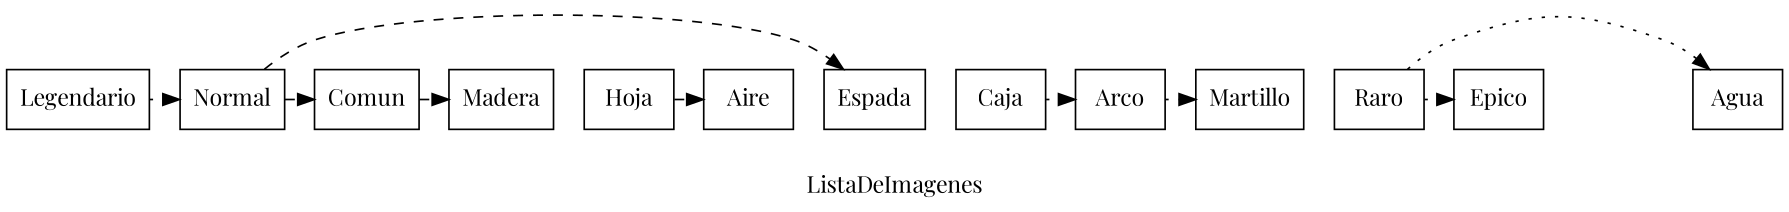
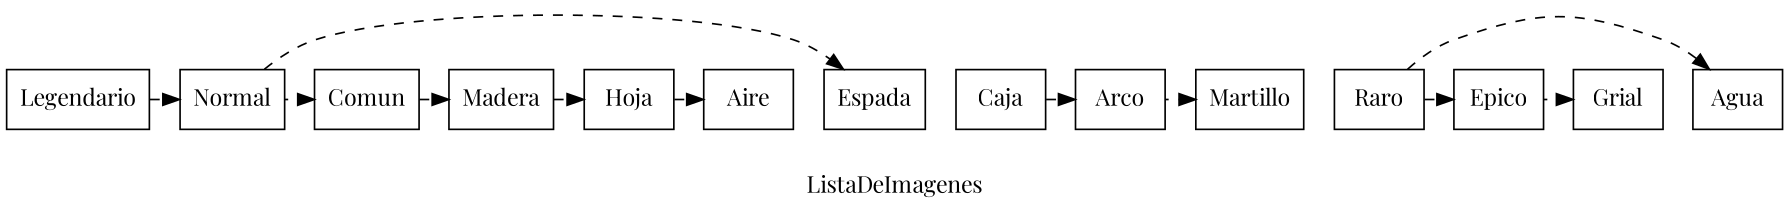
edge "Raro" -> "Agua": style dotted -> dashed
edge "Legendario" -> "Normal": style dotted -> dashed
edge "Normal" -> "Comun": style dashed -> dotted
edge "Madera" -> "Hoja": added
edge "Caja" -> "Arco": style dotted -> dashed
edge "Raro" -> "Epico": style dotted -> dashed
node "Grial": added
